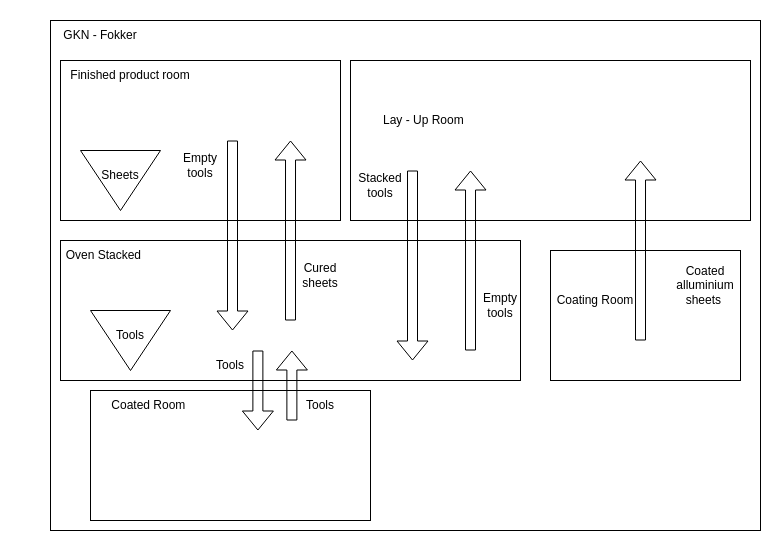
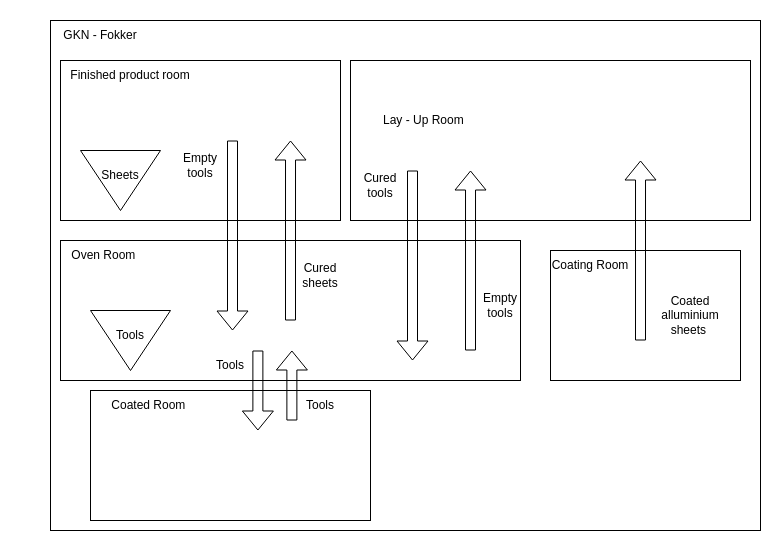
node "Stacked tools": label "Stacked tools" -> "Cured tools"
node "Oven Stacked": label "Oven Stacked" -> "Oven Room"
node "Coated alluminium sheets": moved (706, 286) -> (691, 316)
node "Coating Room": moved (596, 301) -> (591, 266)
